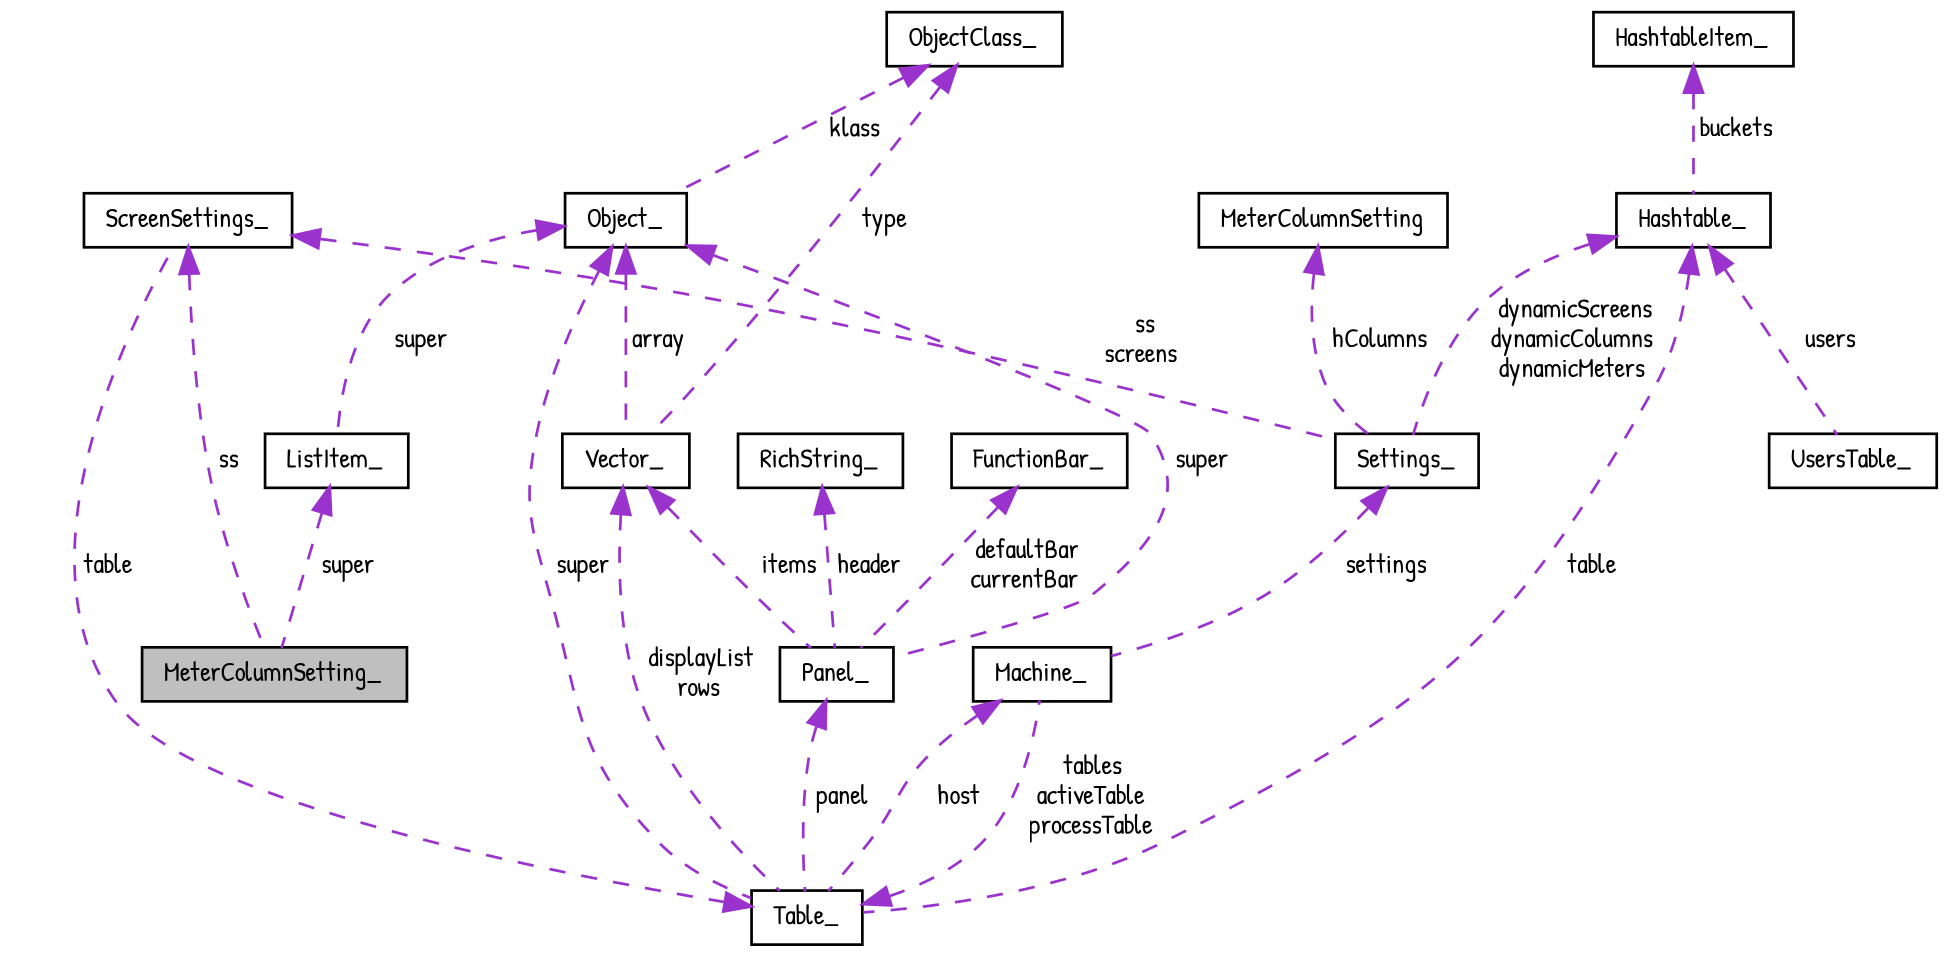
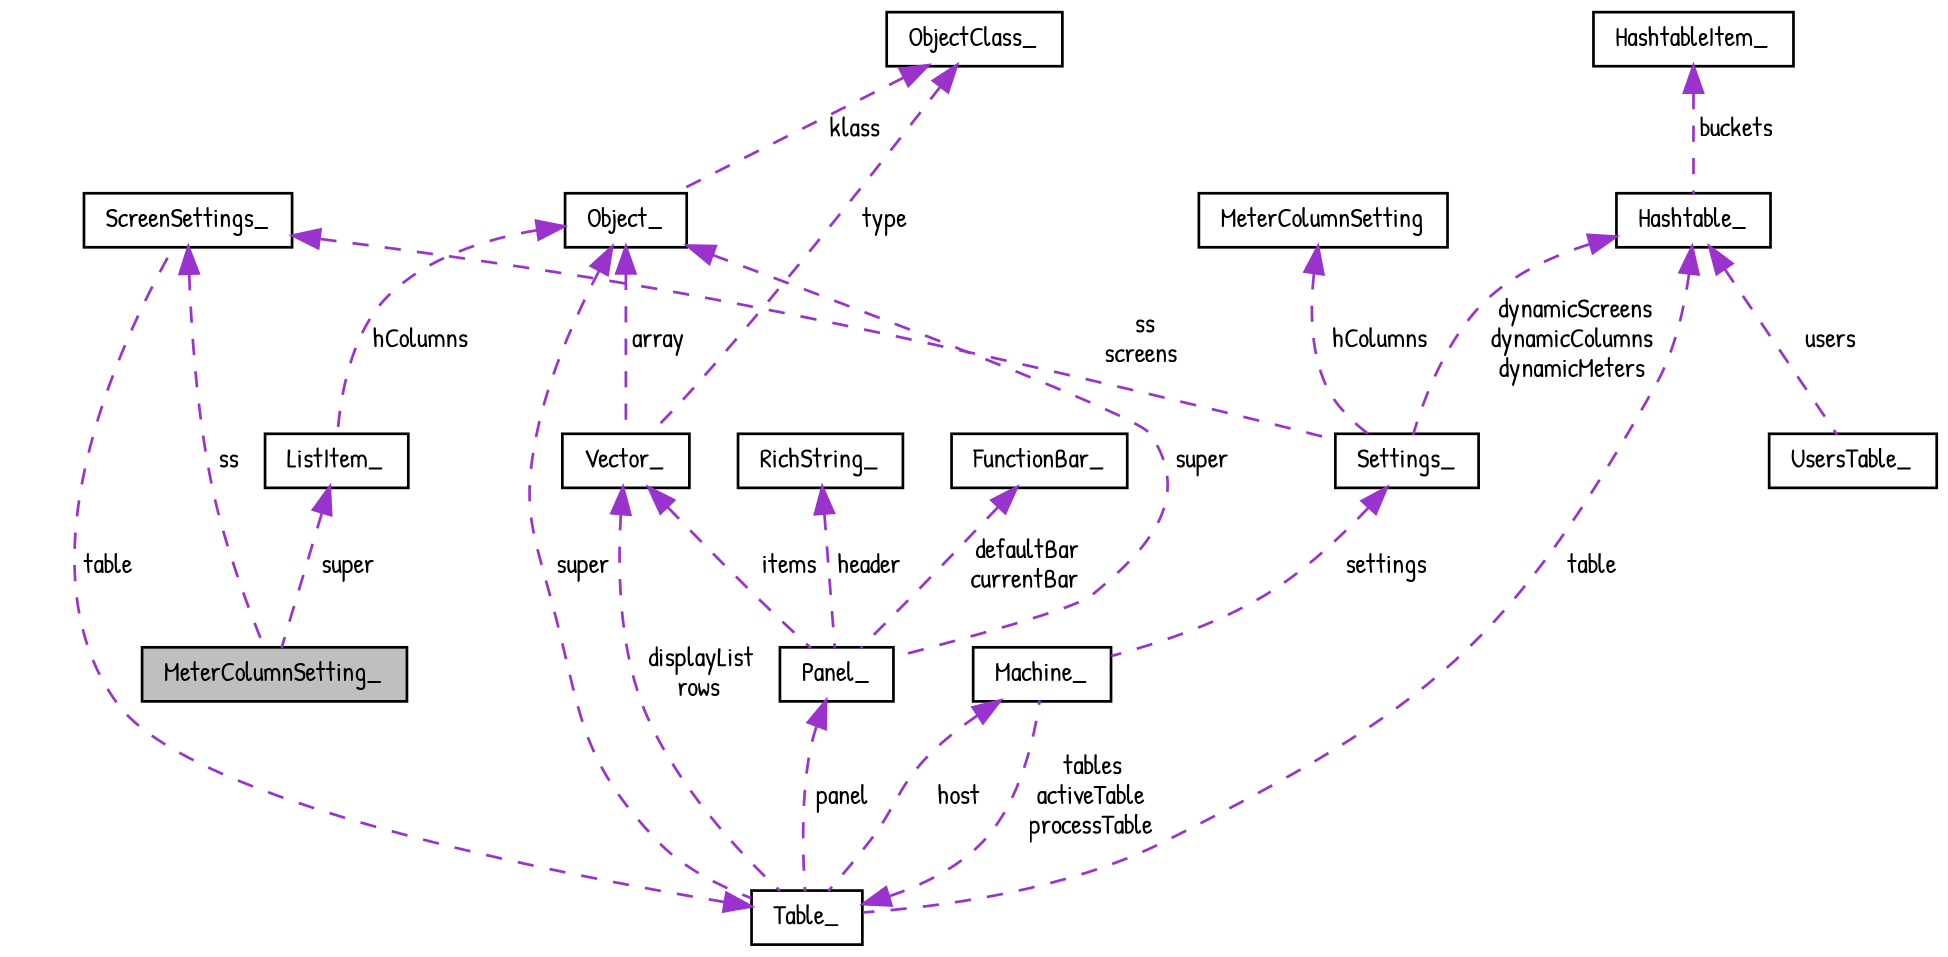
edge "ListItem_" -> "Object_": label " super" -> " hColumns"
